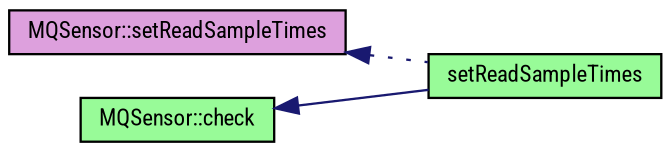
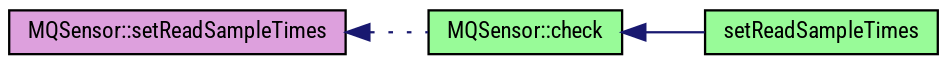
edge "setReadSampleTimes" -> "MQSensor::setReadSampleTimes": now "MQSensor::check" -> "MQSensor::setReadSampleTimes"
